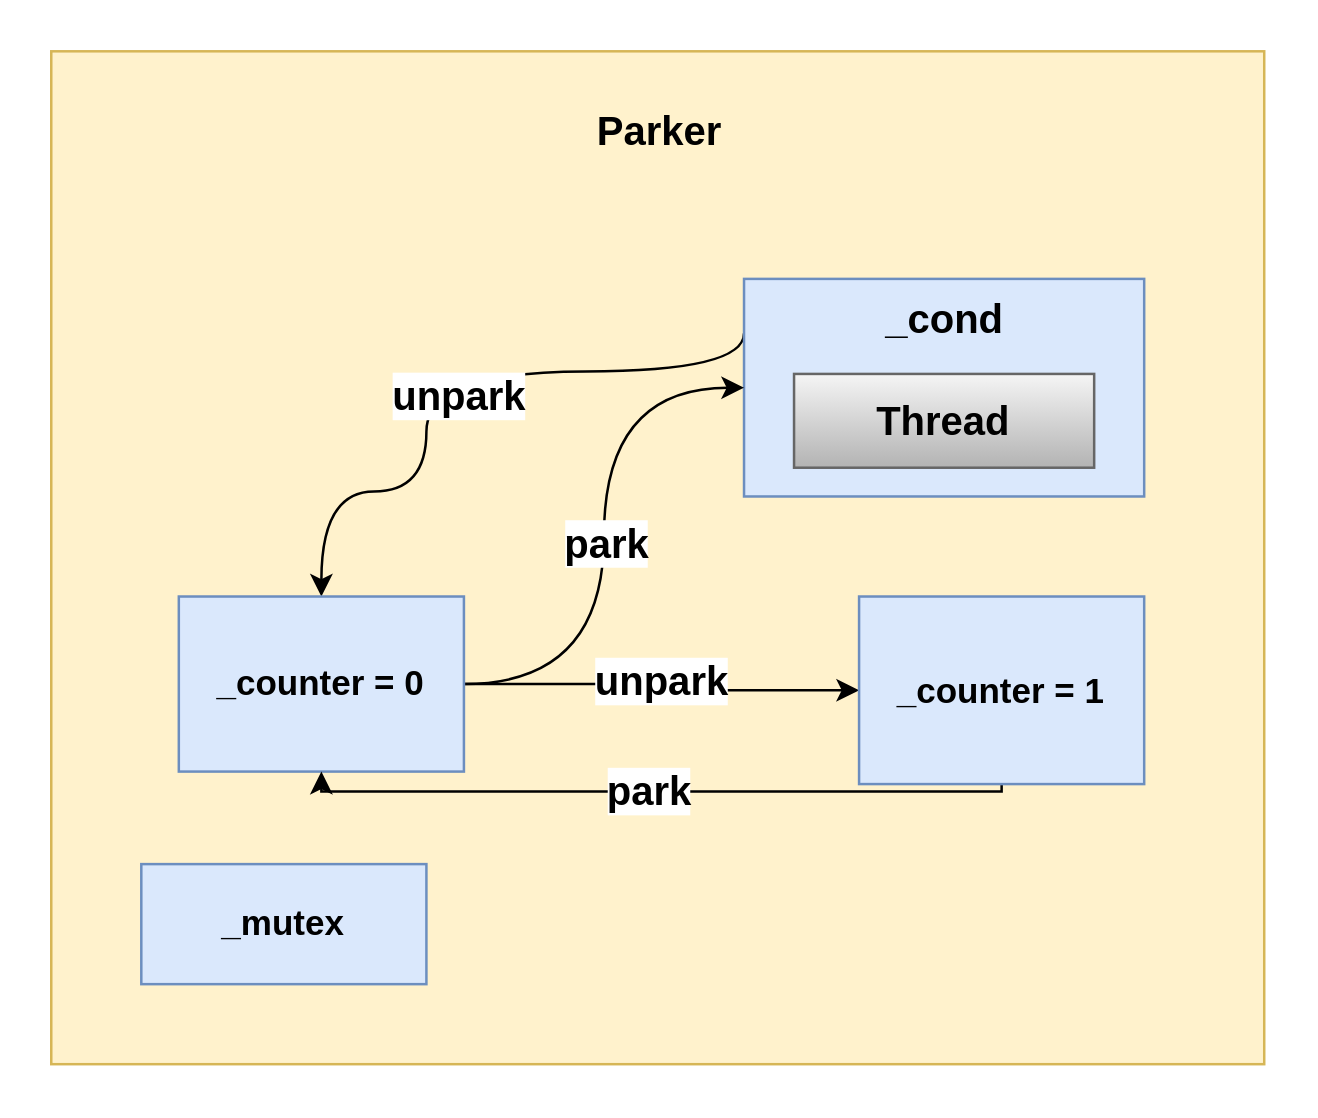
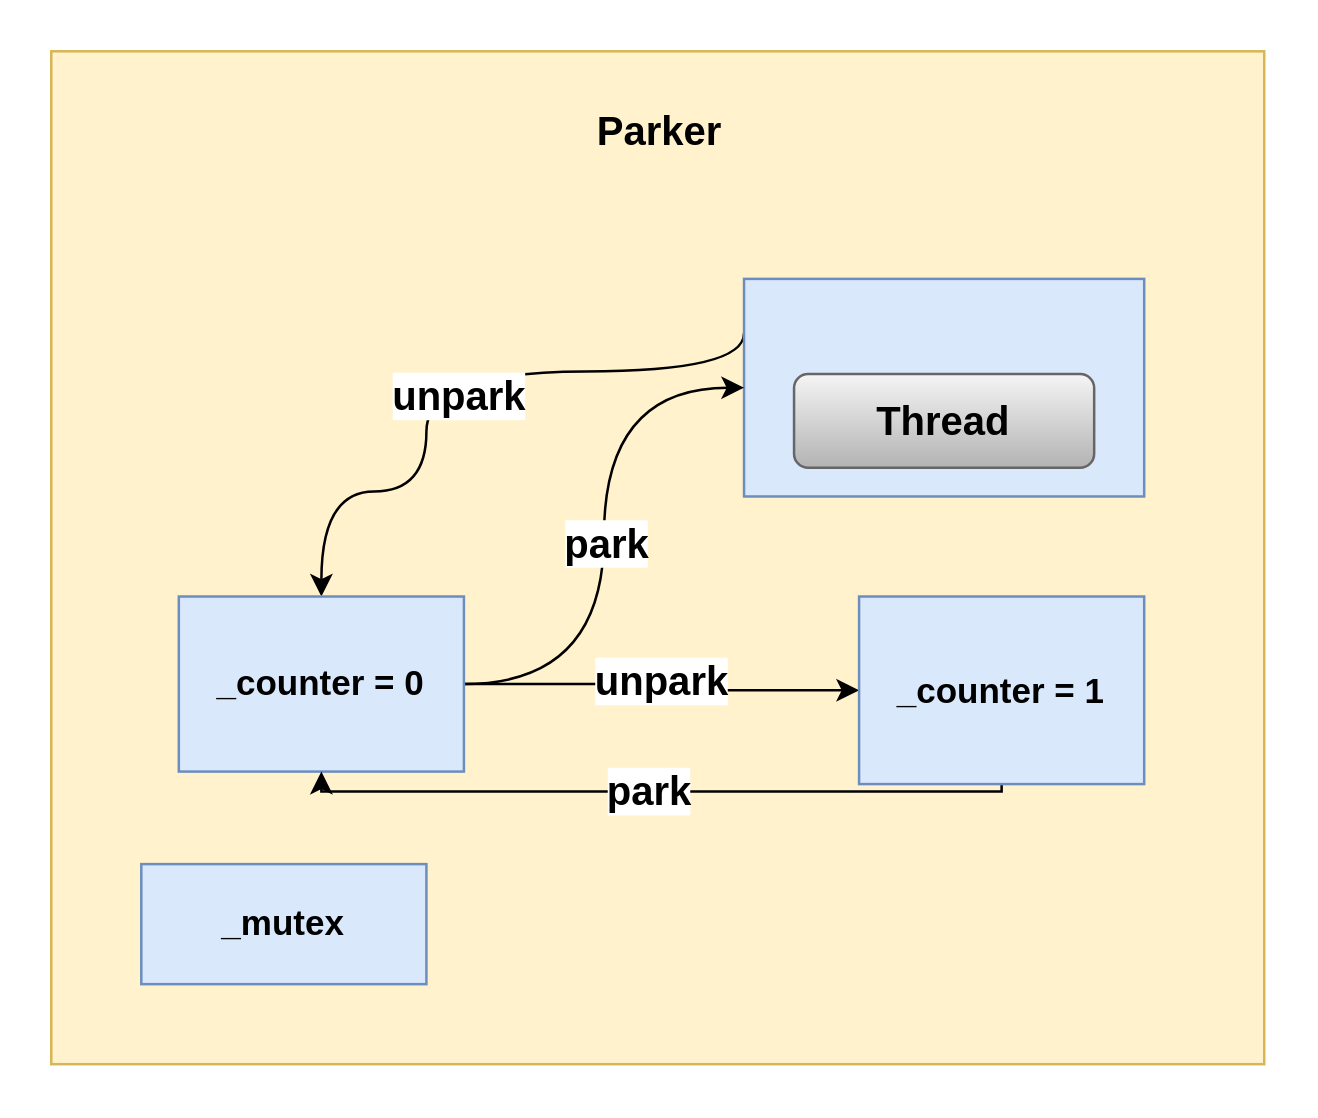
node "_cond": removed
node "Thread": shape rectangle -> rounded rectangle
